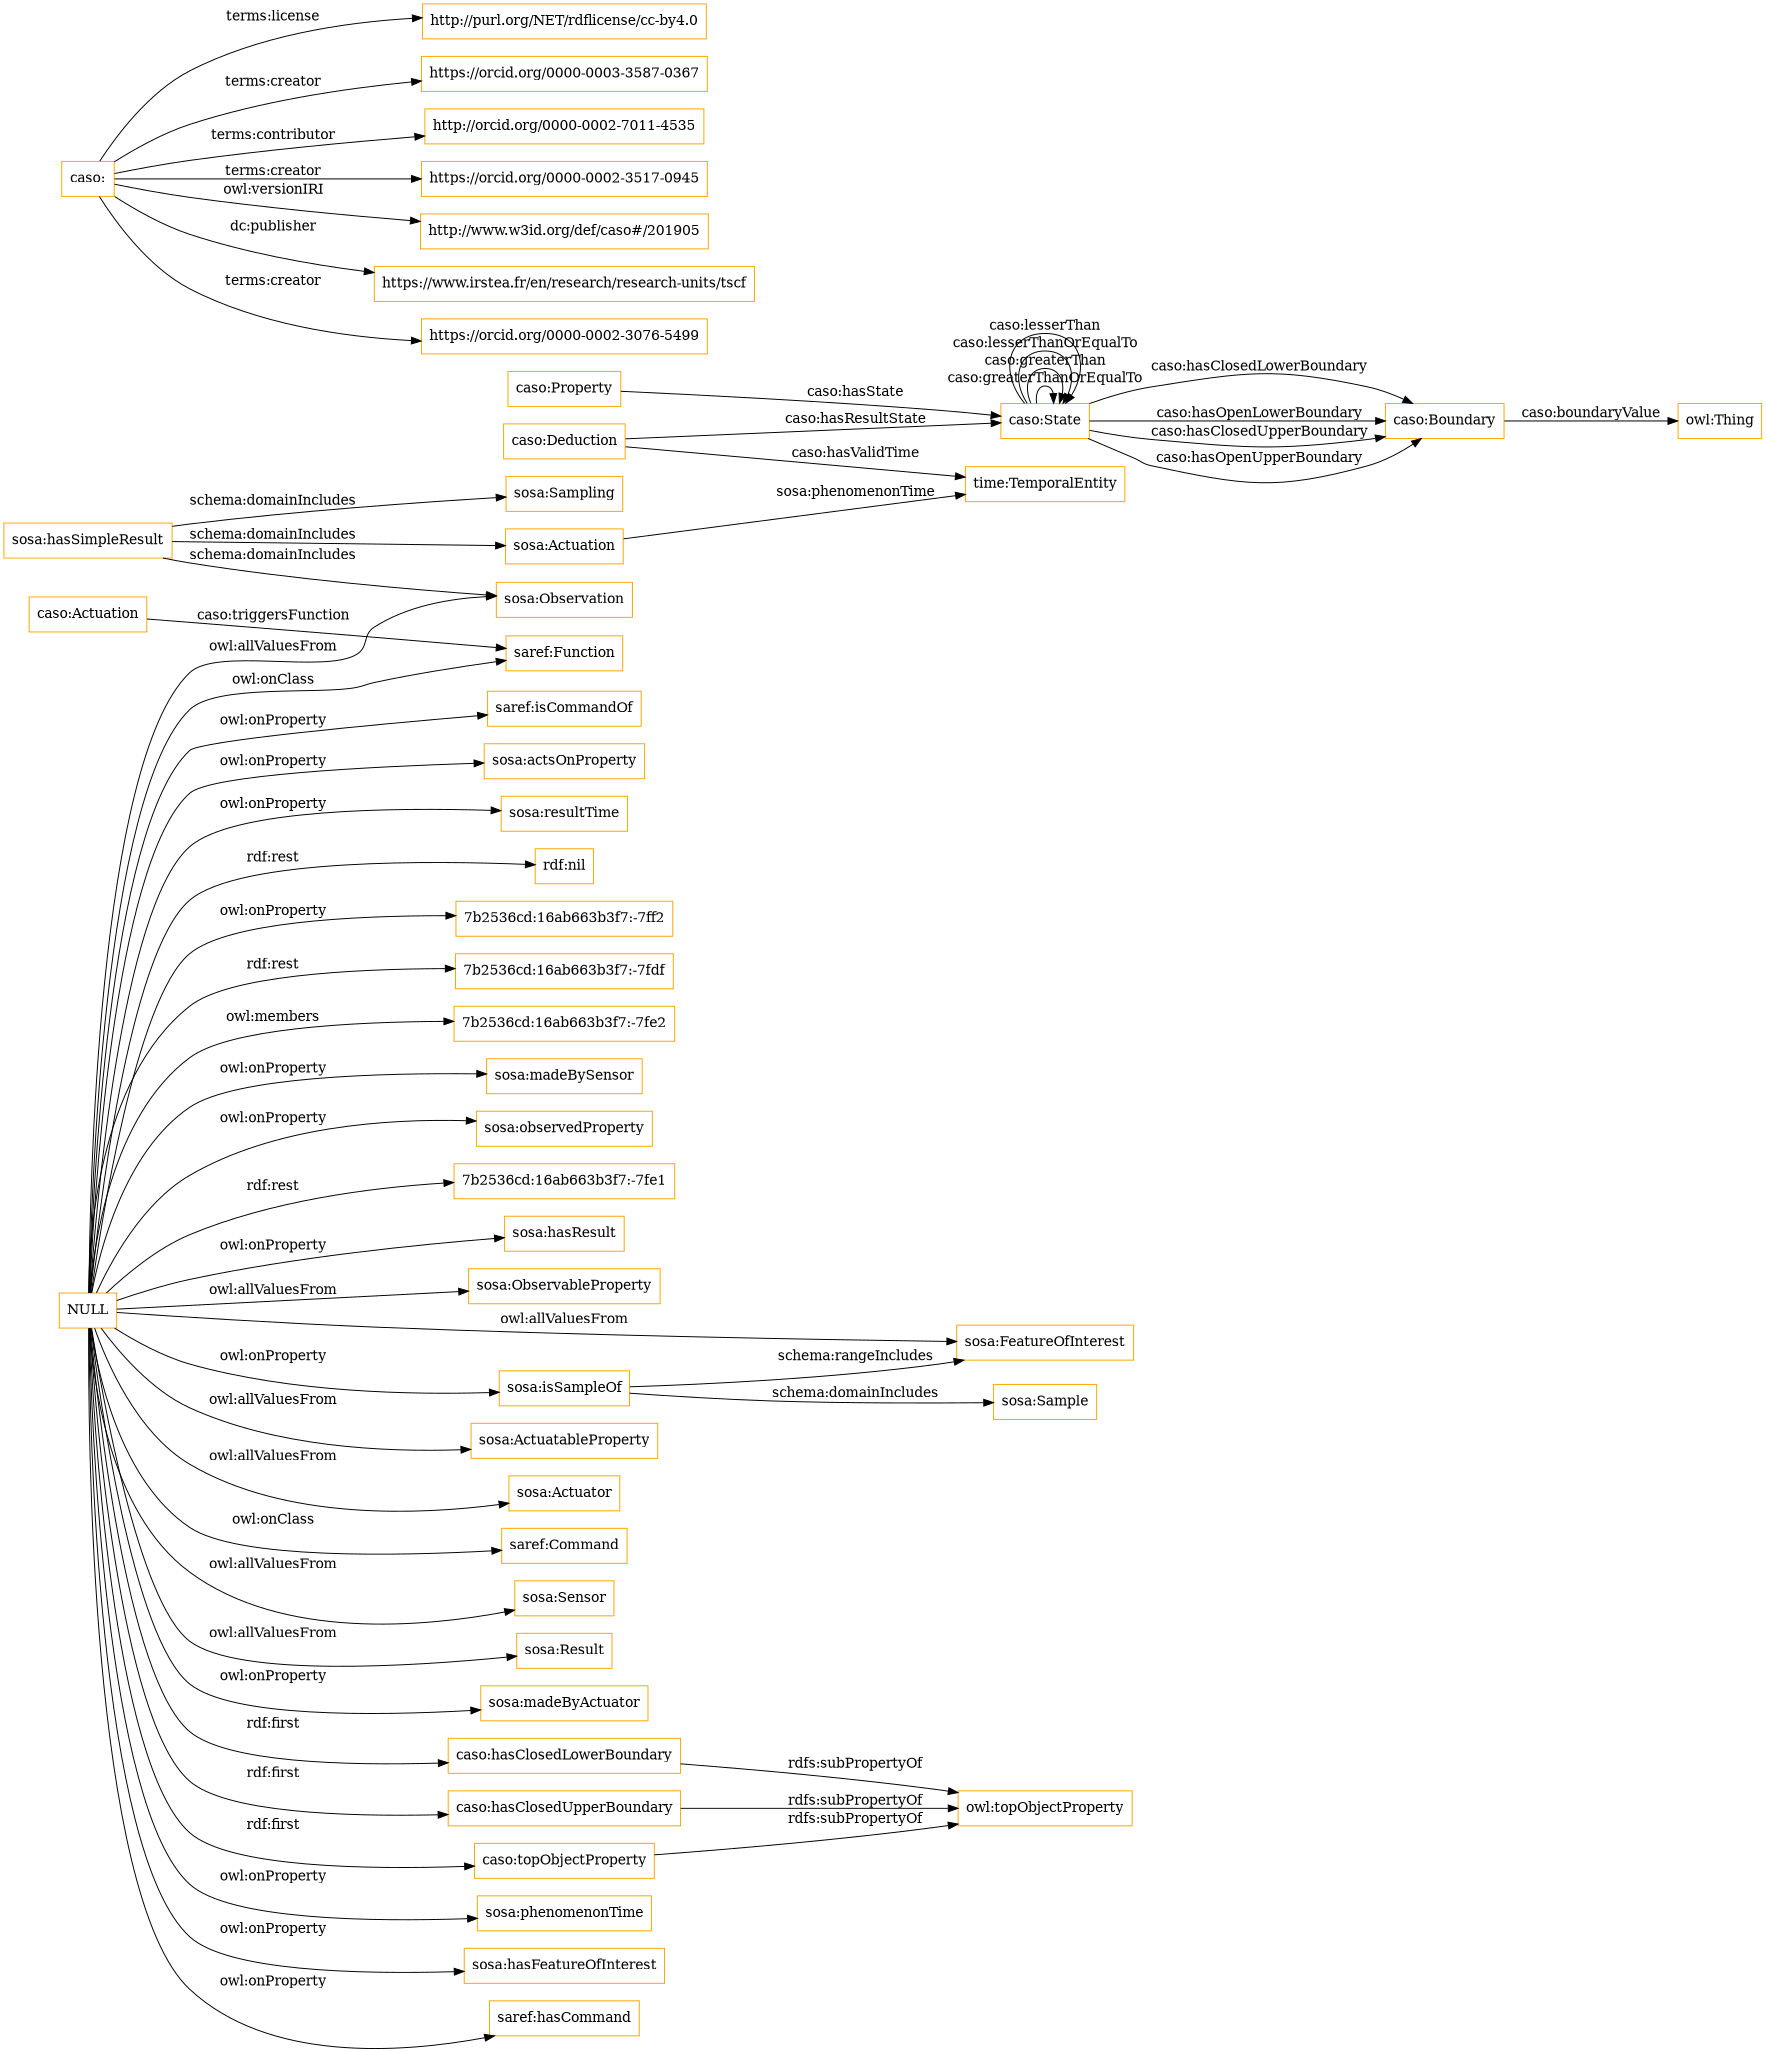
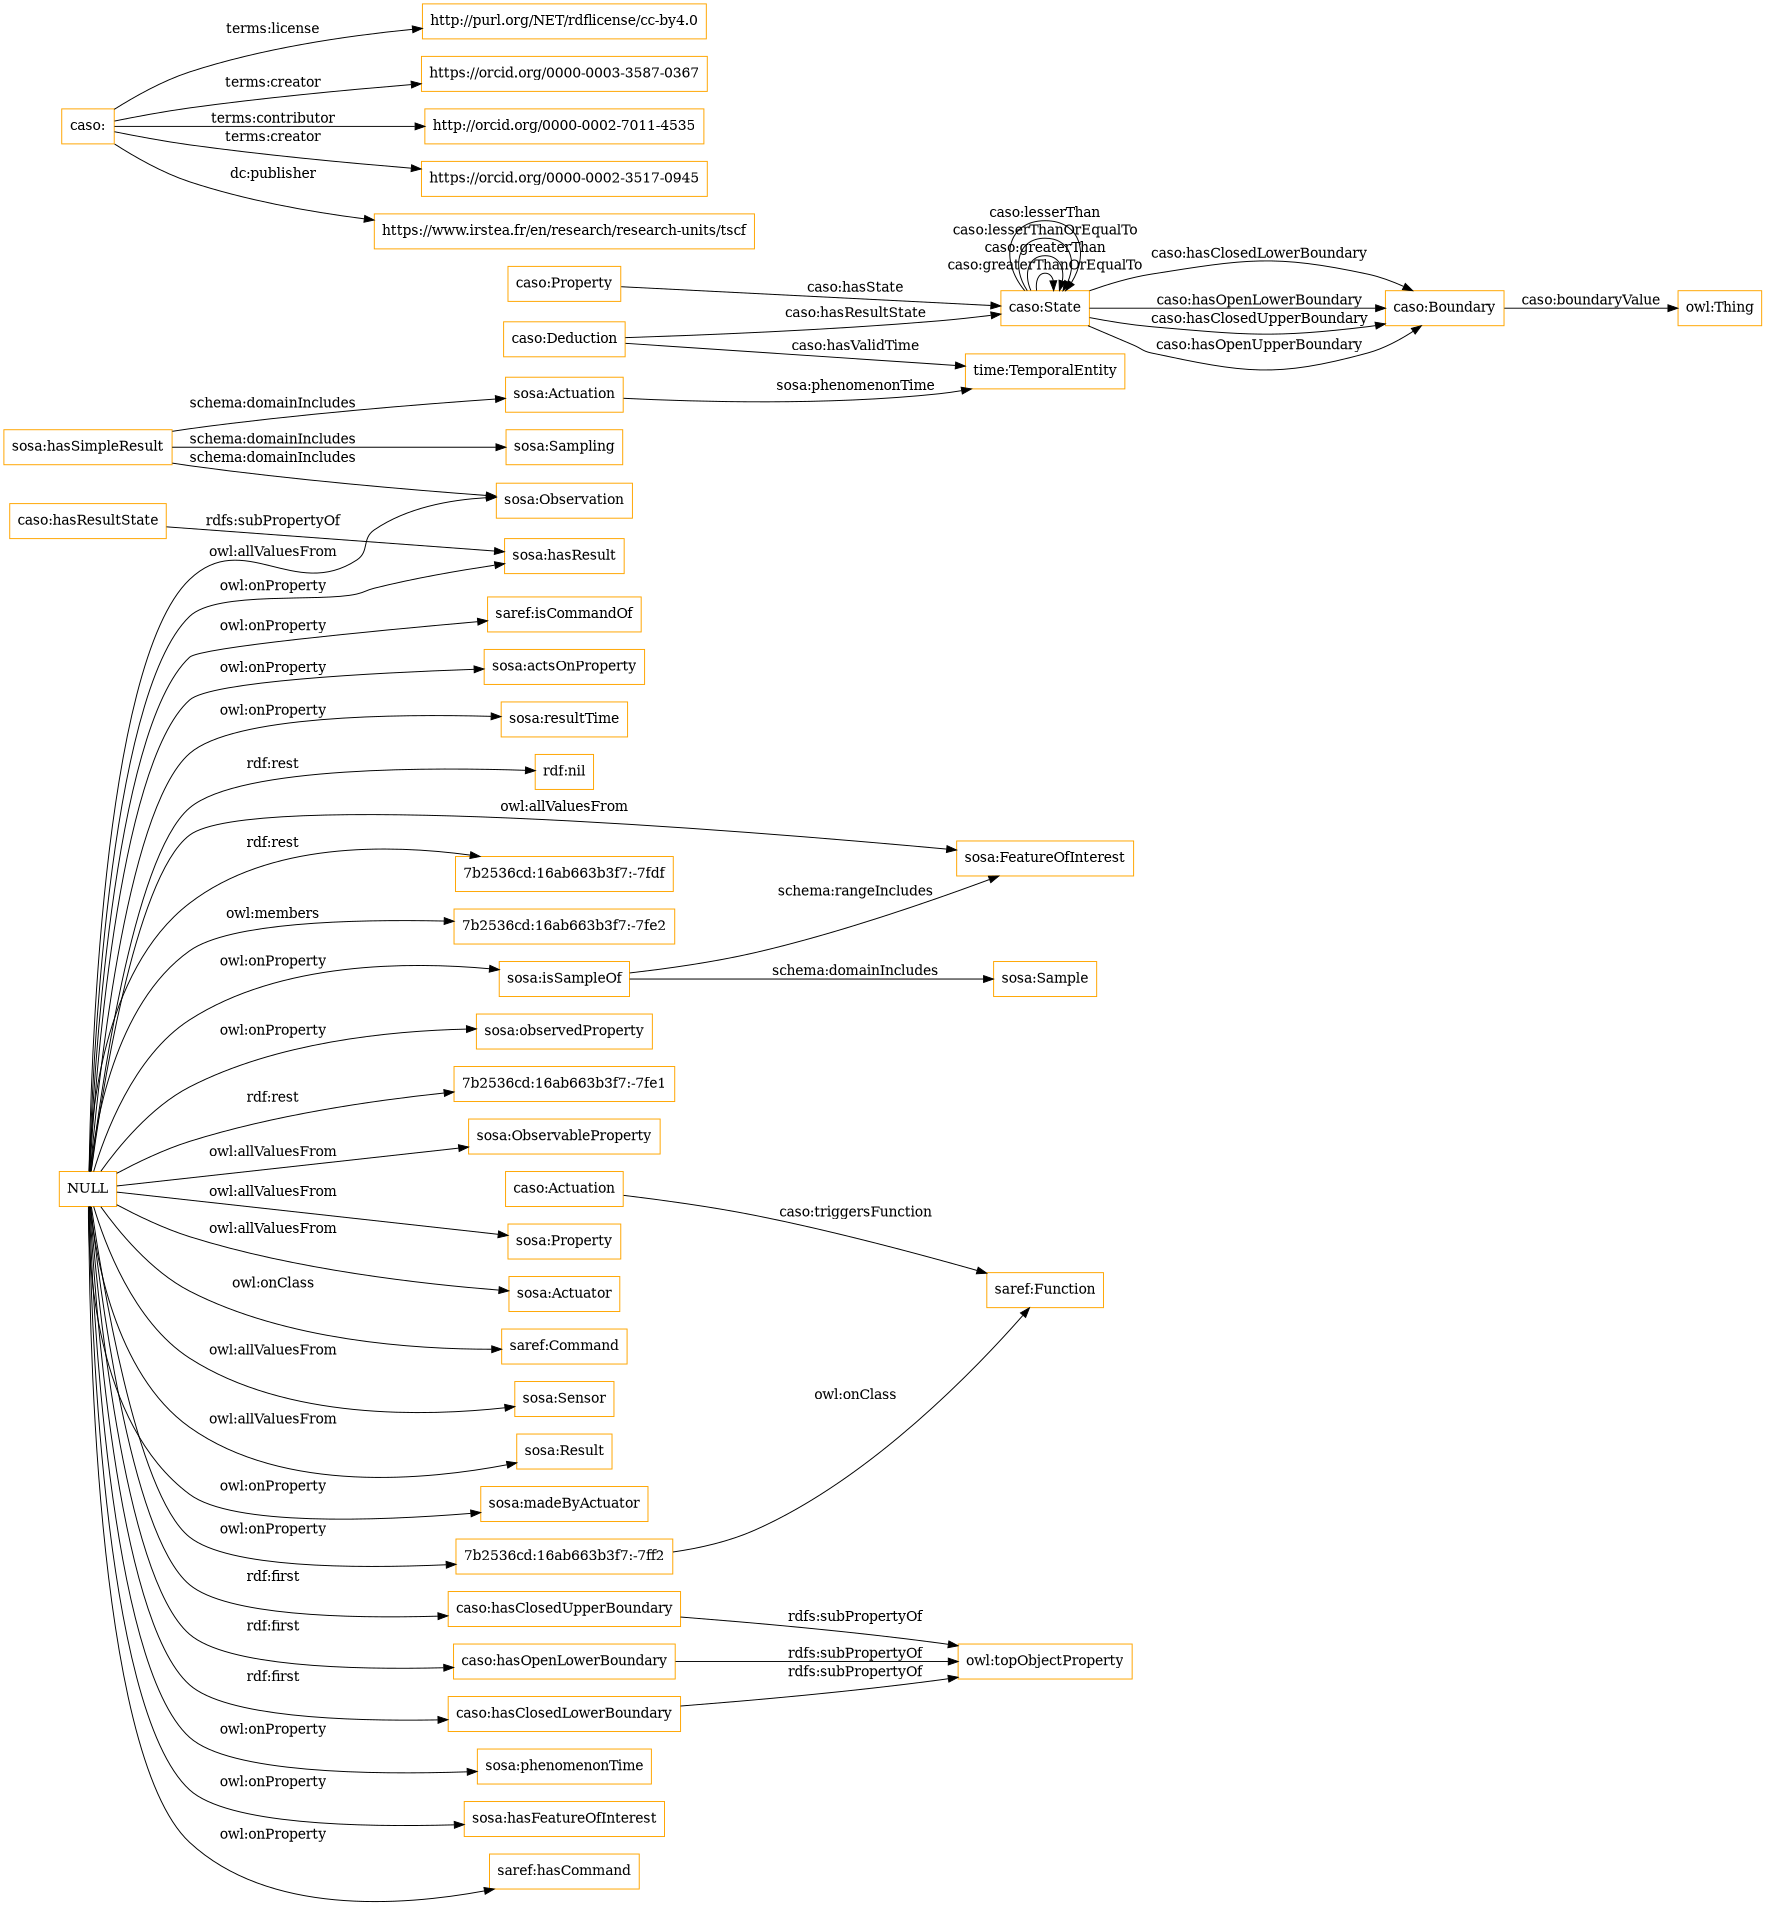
node "http://www.w3id.org/def/caso#/201905": removed
node "https://orcid.org/0000-0002-3076-5499": removed
node "caso:hasResultState": added
edge "NULL" -> "saref:Function": now "7b2536cd:16ab663b3f7:-7ff2" -> "saref:Function"
node "sosa:madeBySensor": removed
node "sosa:ActuatableProperty": label "sosa:ActuatableProperty" -> "sosa:Property"
node "caso:topObjectProperty": label "caso:topObjectProperty" -> "caso:hasOpenLowerBoundary"
